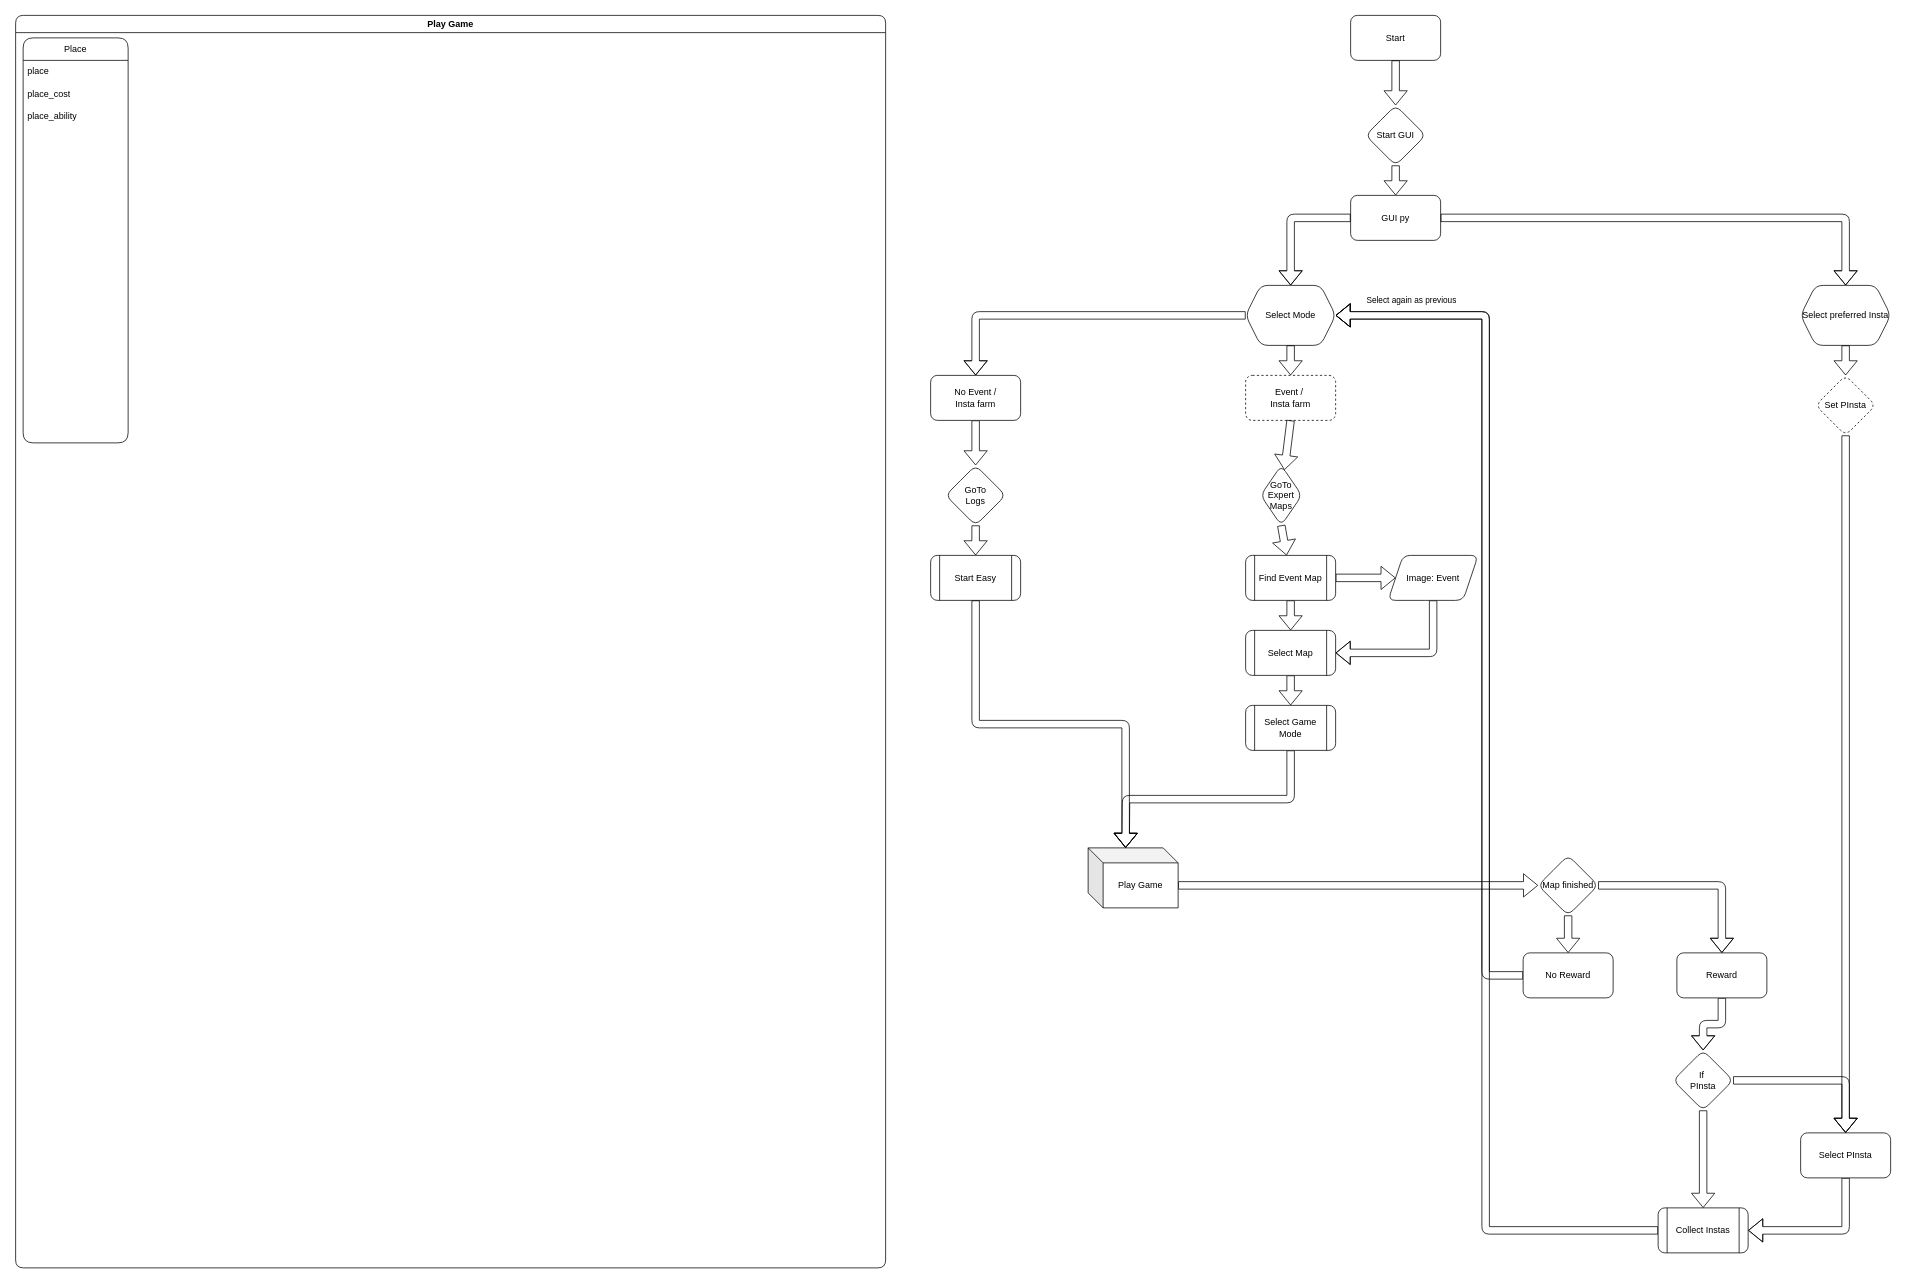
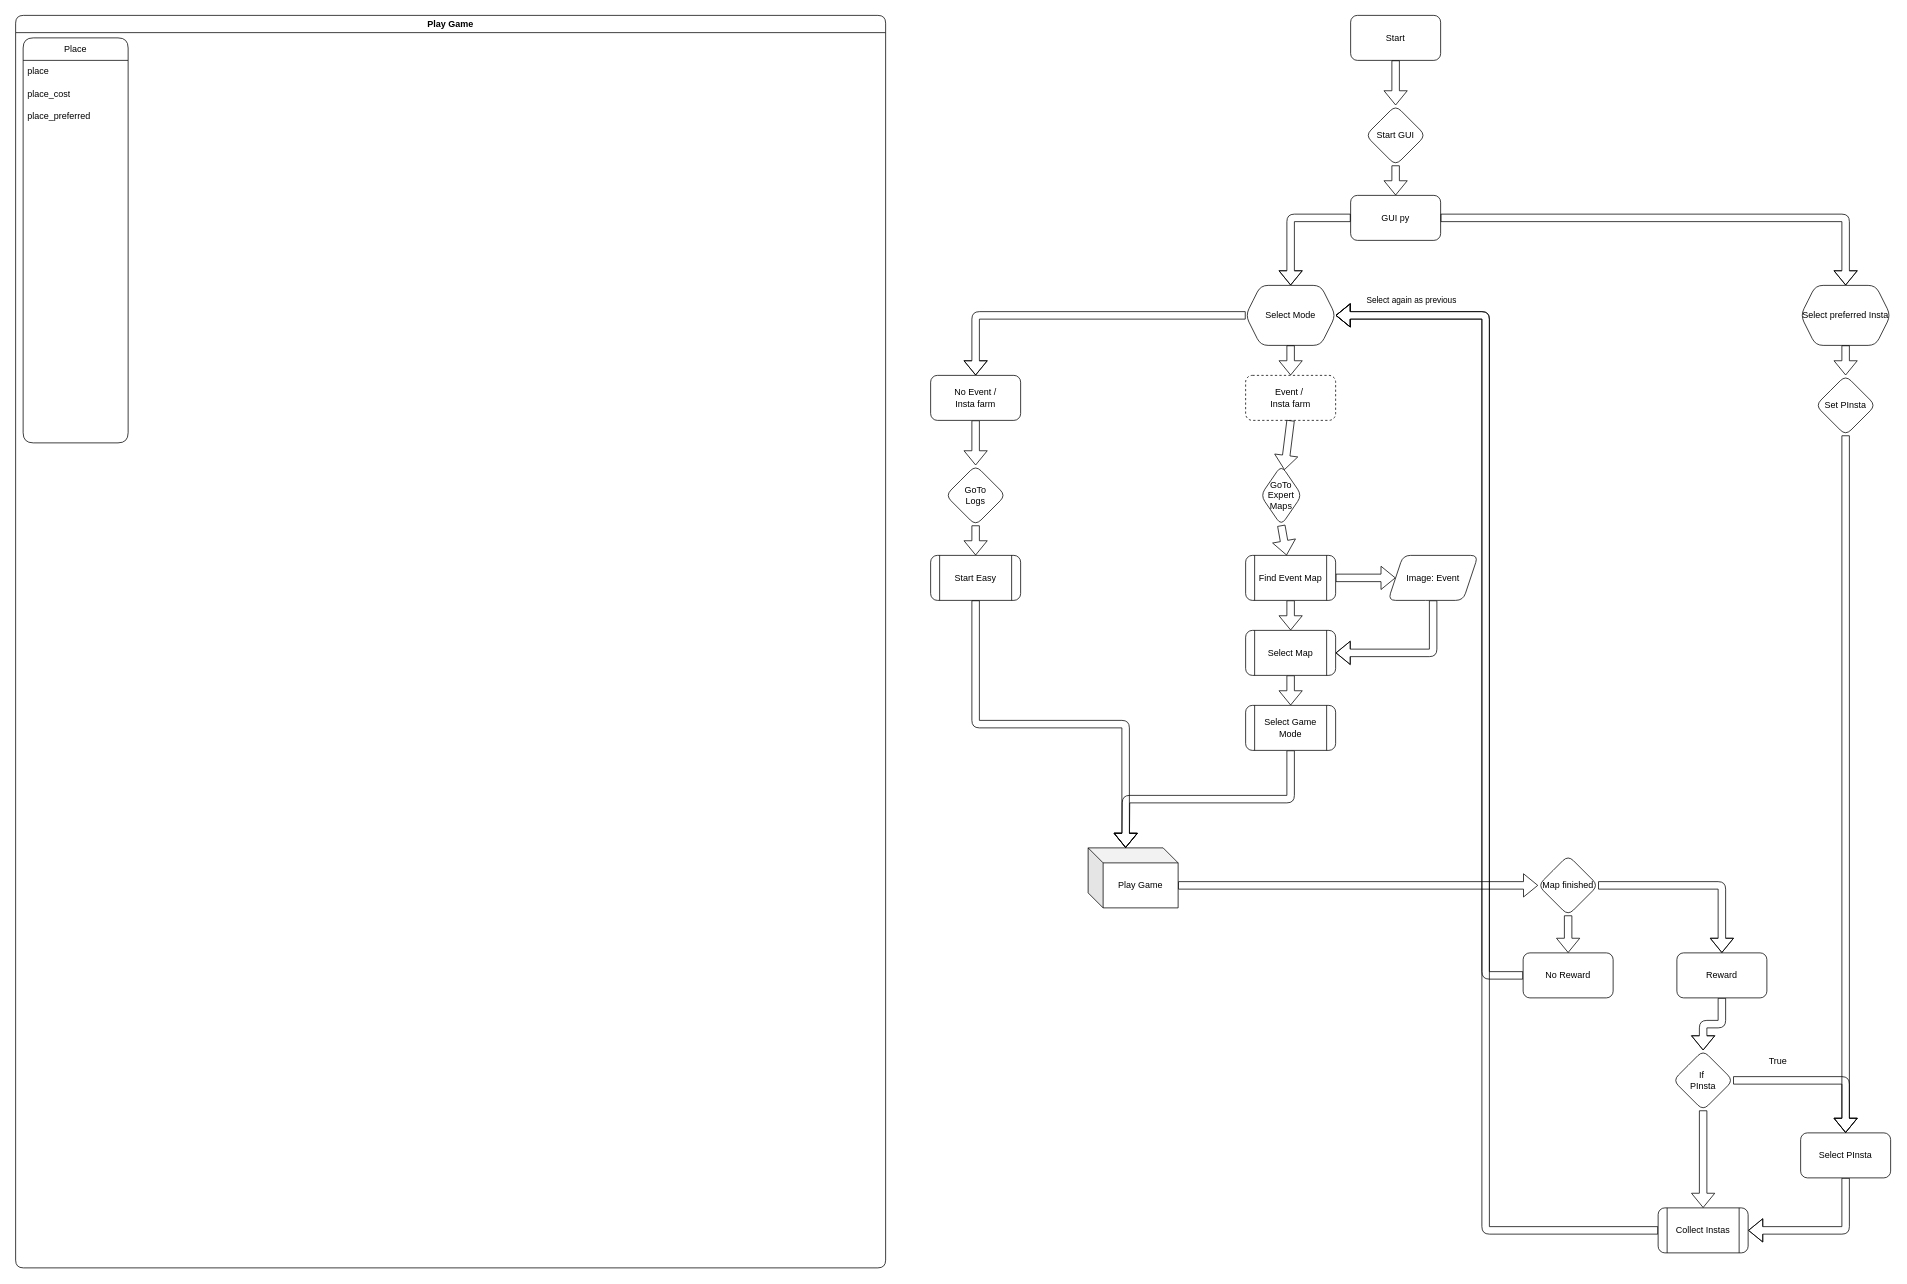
node "place_ability": label "place_ability" -> "place_preferred"
node "Set PInsta": style dashed -> solid
node "True": added
